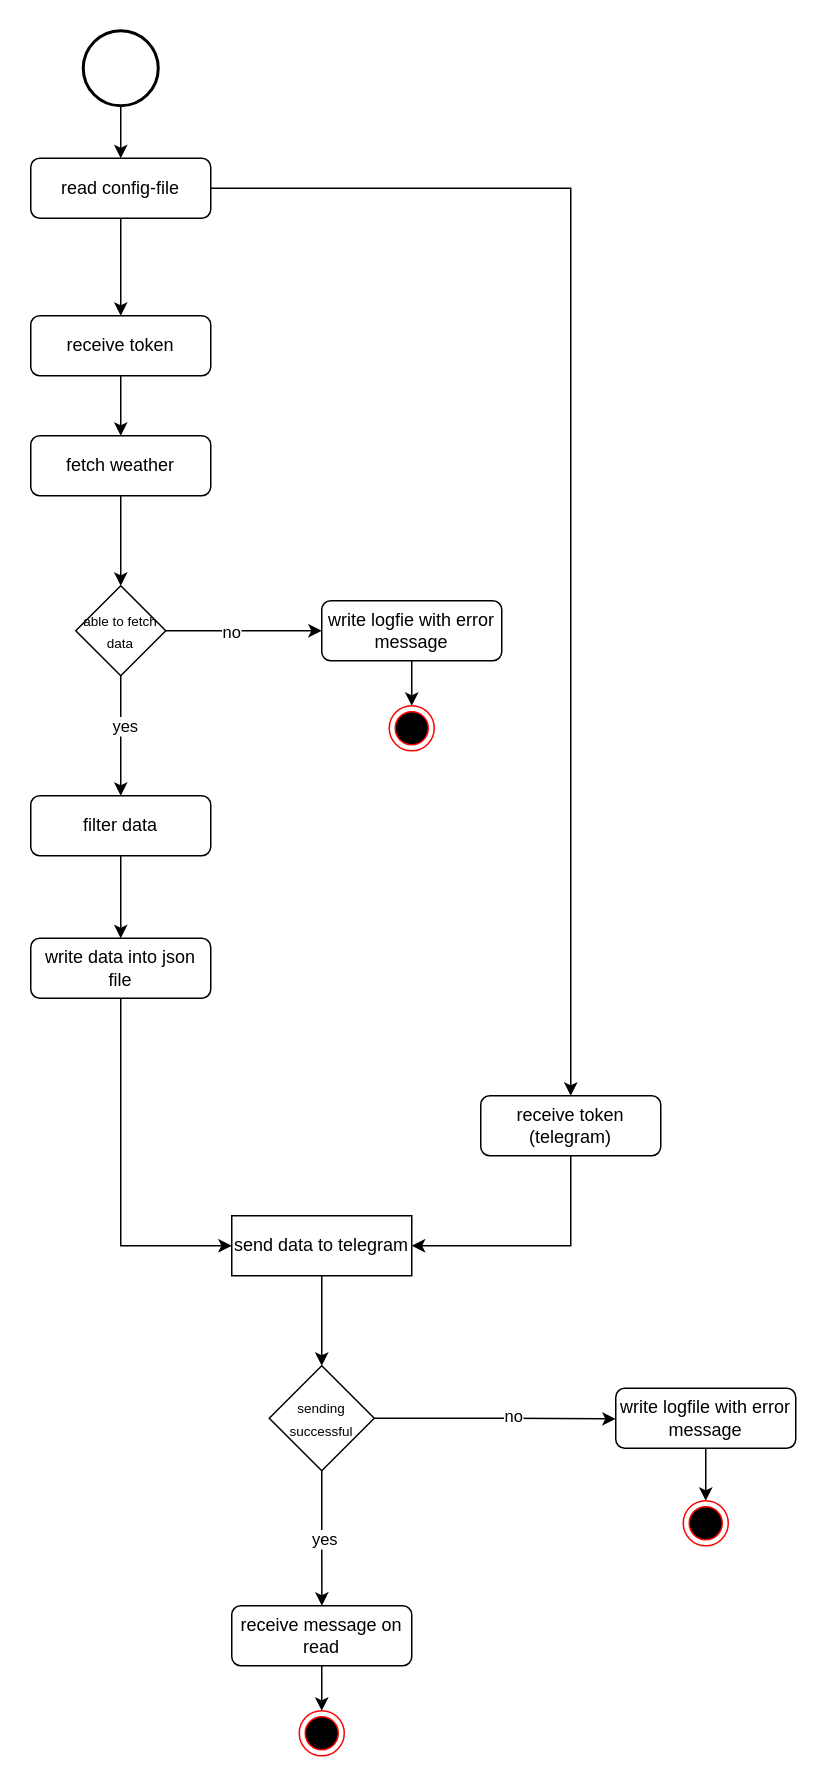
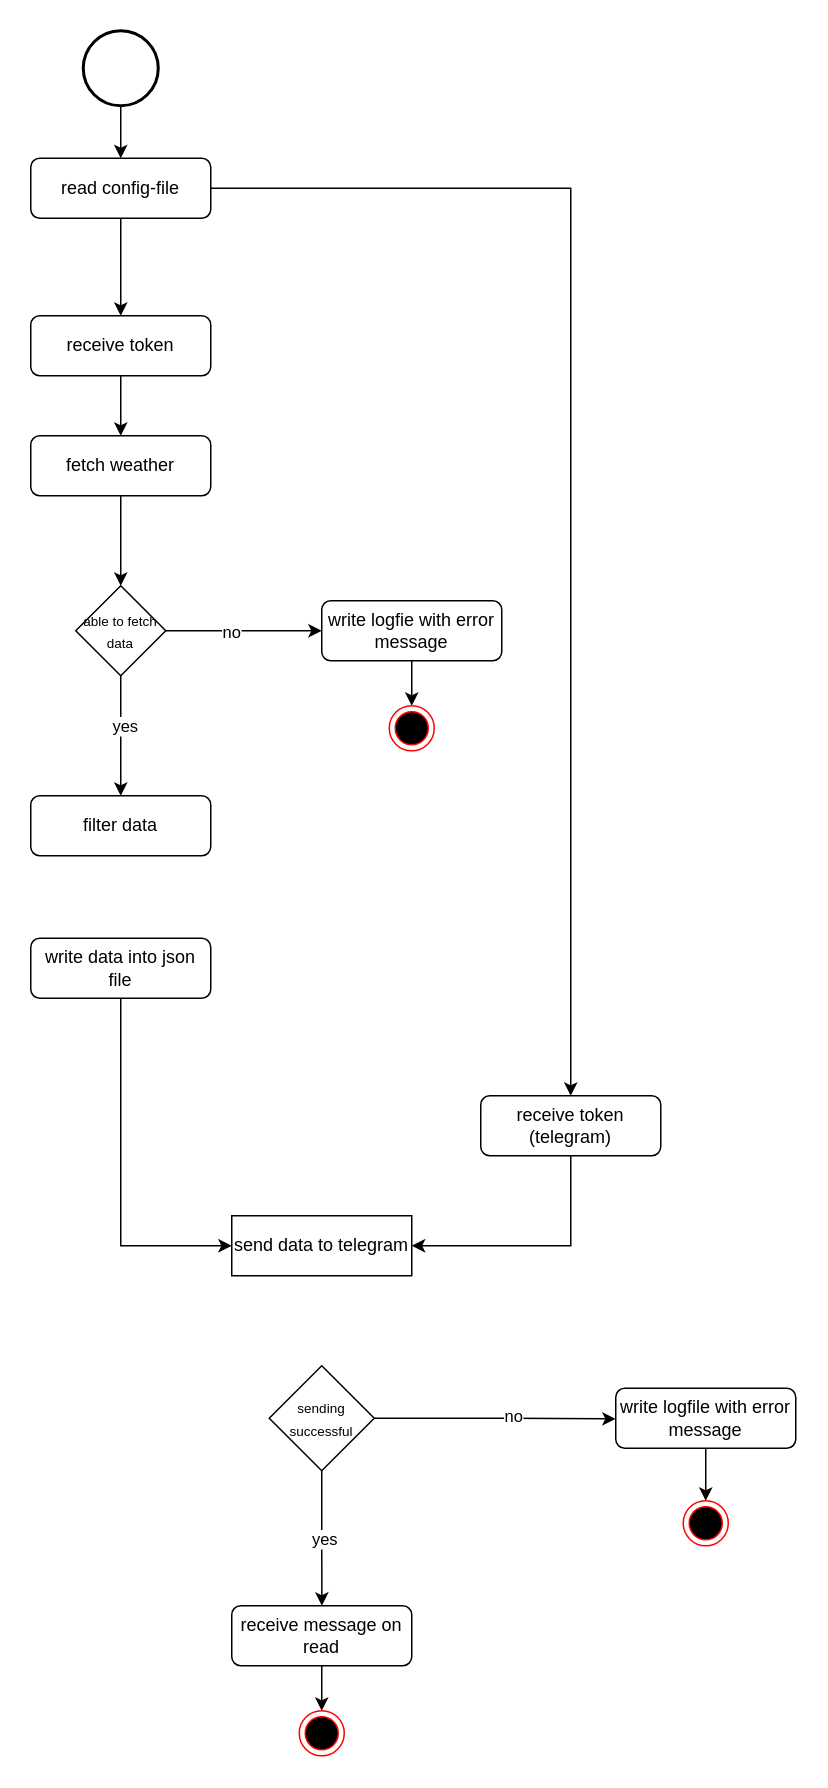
edge "filter data" -> "write data into json file": removed
edge "send data to telegram" -> "sending successful": removed
